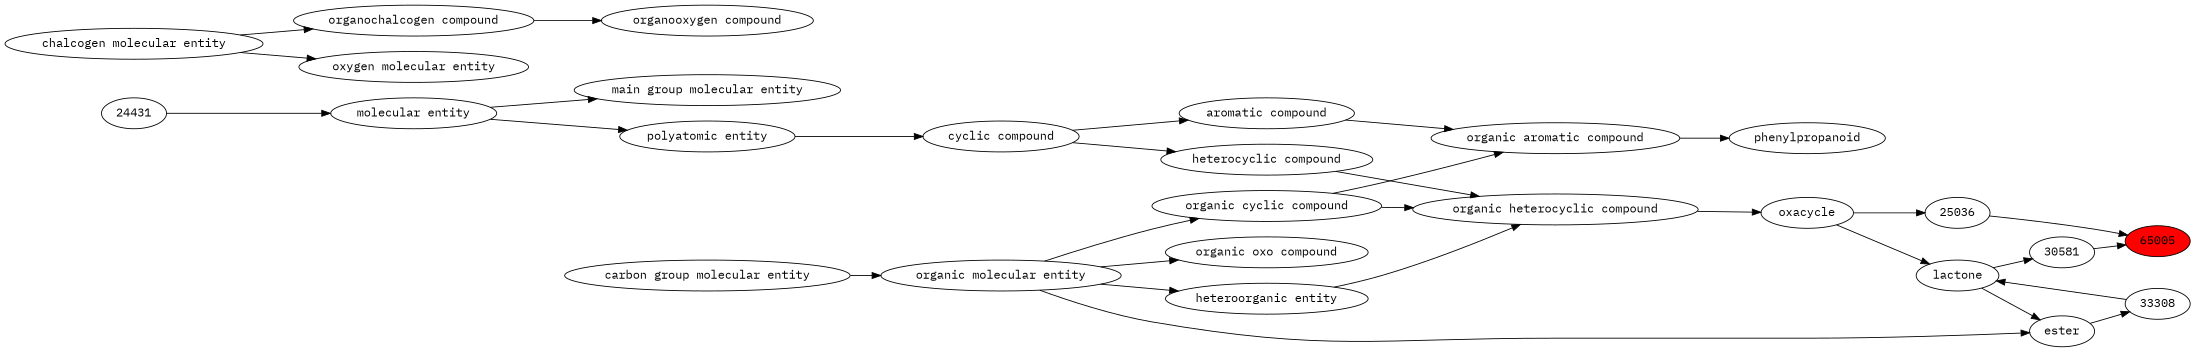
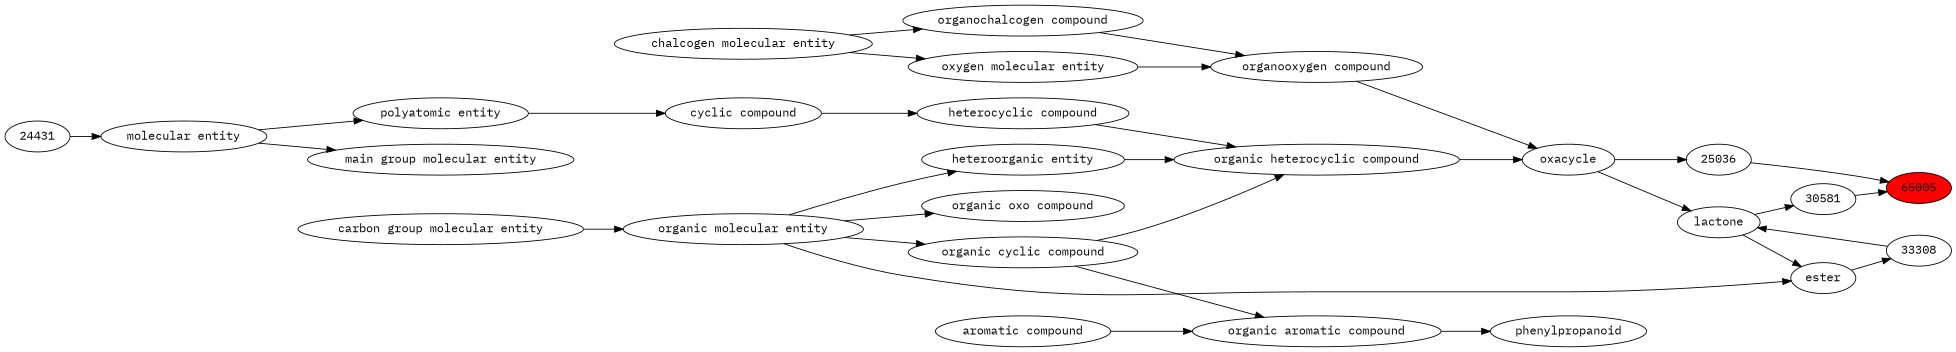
edge "oxygen molecular entity" -> "organooxygen compound": added
edge "organooxygen compound" -> "oxacycle": added
edge "cyclic compound" -> "aromatic compound": removed
